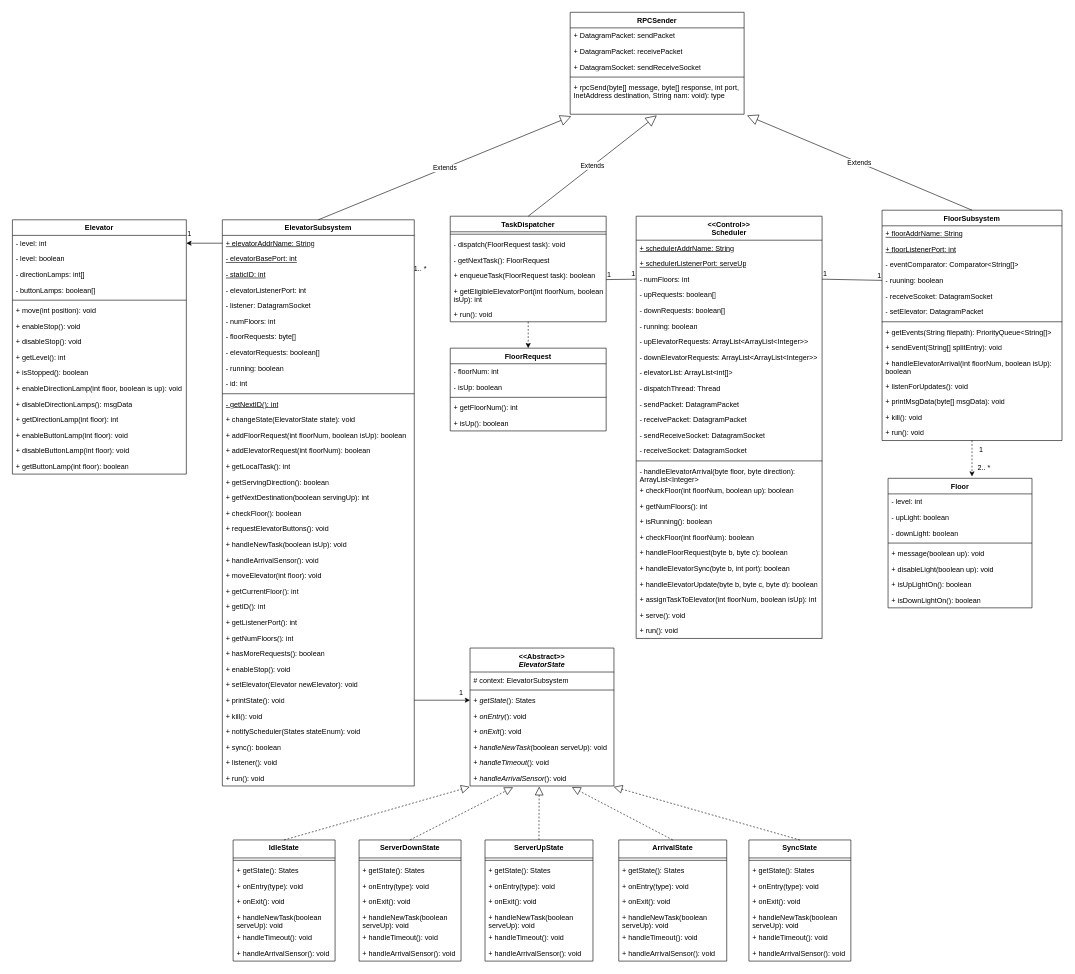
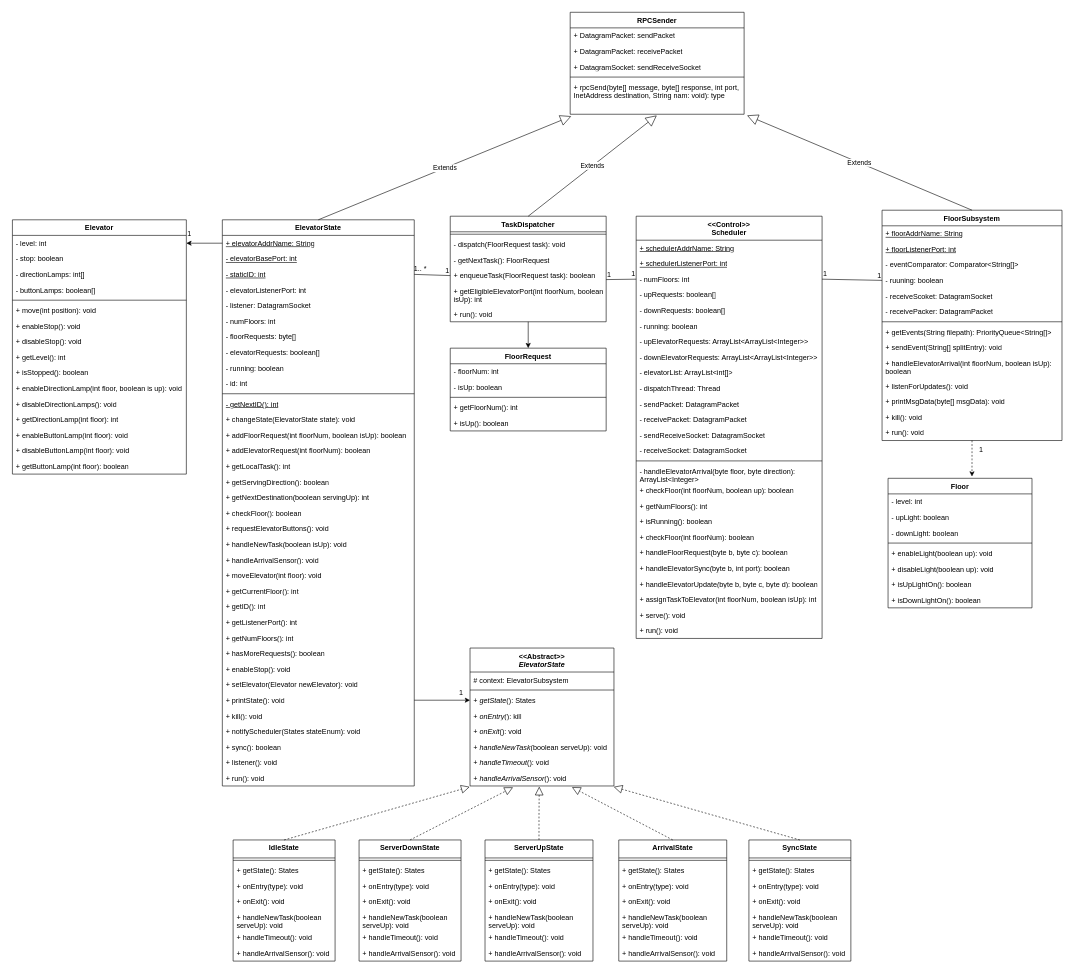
node "ElevatorSubsystem": label "ElevatorSubsystem" -> "ElevatorState"
node "- level: boolean": label "- level: boolean" -> "- stop: boolean"
node "+ schedulerListenerPort: serveUp": label "+ schedulerListenerPort: serveUp" -> "+ schedulerListenerPort: int"
edge "- staticID: int" -- "+ enqueueTask(FloorRequest task): boolean": added, label "1"
node "- setElevator: DatagramPacket": label "- setElevator: DatagramPacket" -> "- receivePacker: DatagramPacket"
edge "TaskDispatcher" -> "FloorRequest": style dashed -> solid
node "+ disableDirectionLamps(): msgData": label "+ disableDirectionLamps(): msgData" -> "+ disableDirectionLamps(): void"
node "2.. *": removed
node "+ message(boolean up): void": label "+ message(boolean up): void" -> "+ enableLight(boolean up): void"
node "+ onEntry(): void": label "+ onEntry(): void" -> "+ onEntry(): kill"
